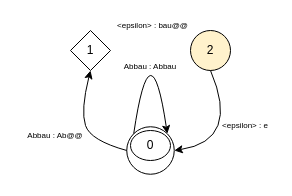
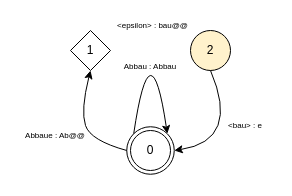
node "<epsilon> : e": label "<epsilon> : e" -> "<bau> : e"
node "Abbau : Ab@@": label "Abbau : Ab@@" -> "Abbaue : Ab@@"
node "0": size 40x30 -> 40x40
